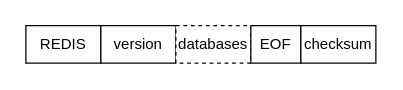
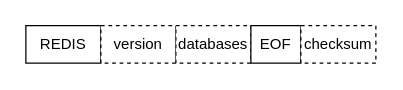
node "version": style solid -> dashed
node "checksum": style solid -> dashed
